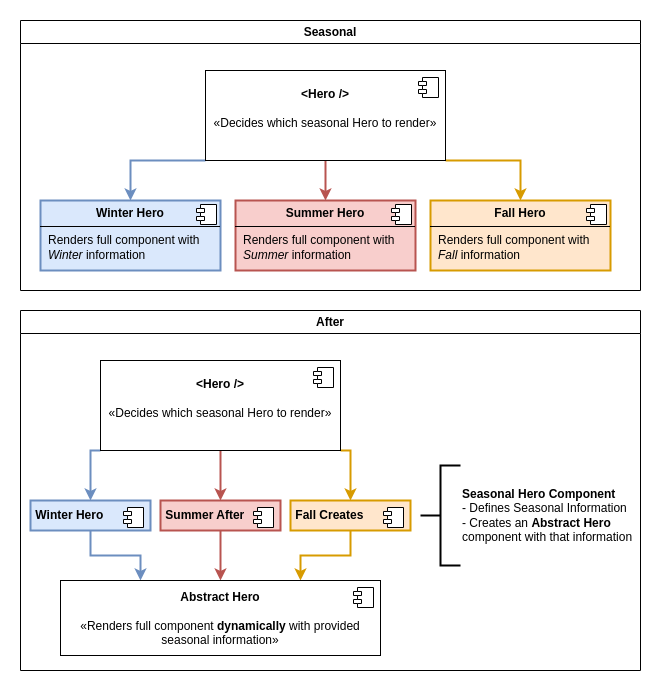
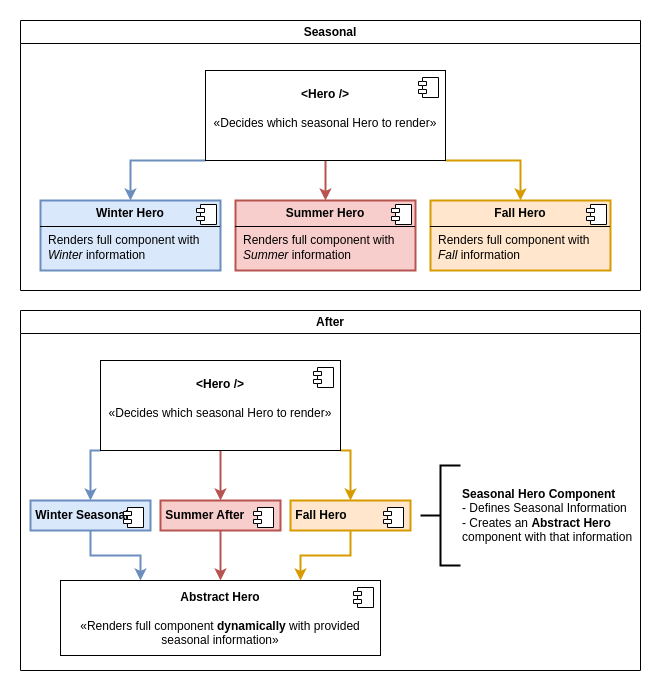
node "Winter Hero": label "Winter Hero" -> "Winter Seasonal"
node "Fall Creates": label "Fall Creates" -> "Fall Hero"
